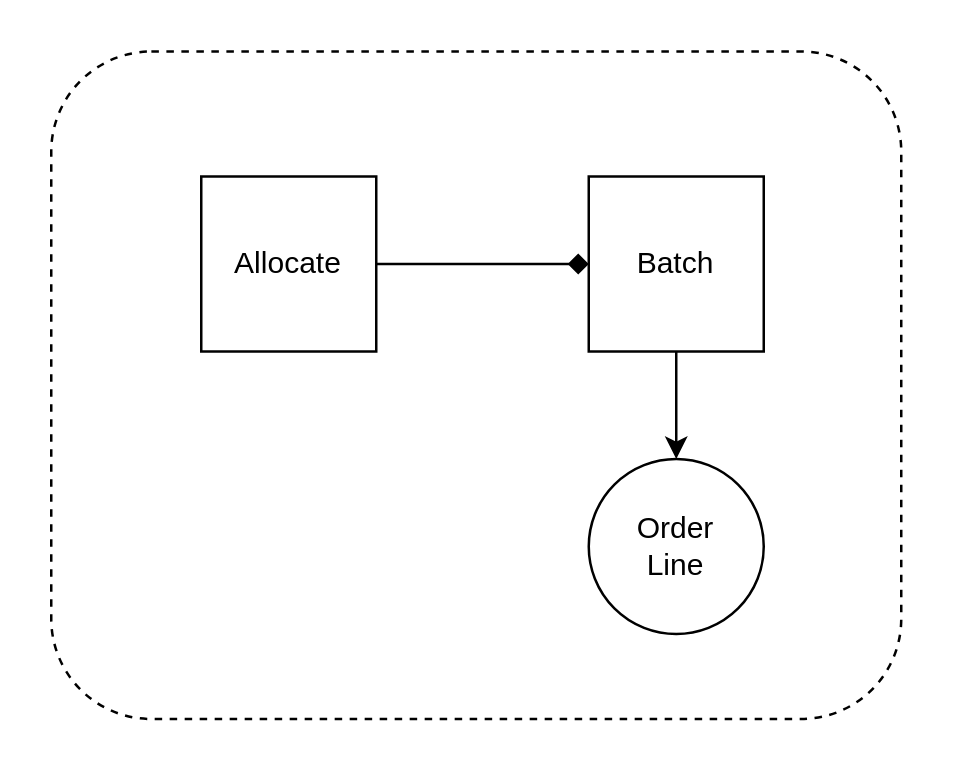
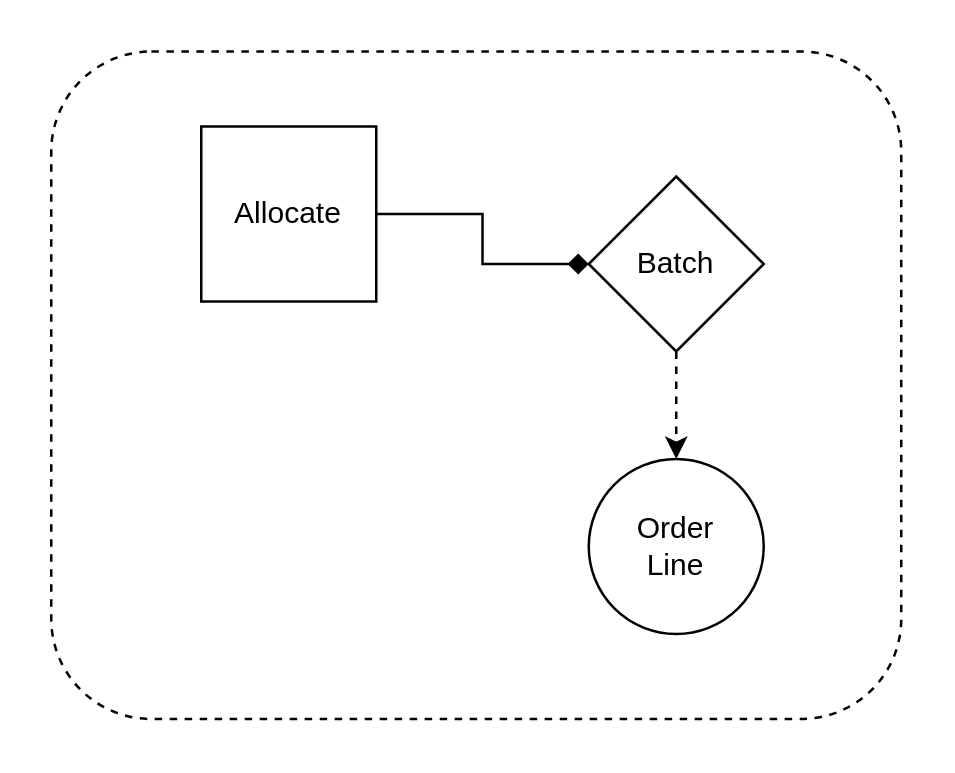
node "Allocate": moved (289, 264) -> (289, 214)
node "Batch": shape rectangle -> diamond
edge "Batch" -> "Order Line": style solid -> dashed
